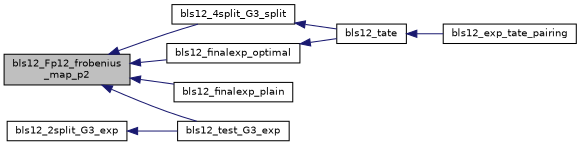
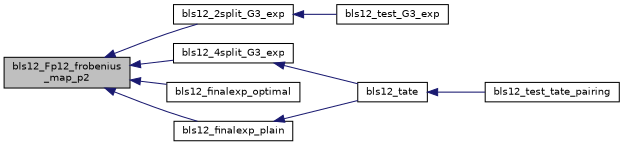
node "bls12_4split_G3_split": label "bls12_4split_G3_split" -> "bls12_4split_G3_exp"
node "bls12_exp_tate_pairing": label "bls12_exp_tate_pairing" -> "bls12_test_tate_pairing"
edge "bls12_tate" -> "bls12_finalexp_optimal": now "bls12_tate" -> "bls12_finalexp_plain"
edge "bls12_test_G3_exp" -> "bls12_Fp12_frobenius _map_p2": now "bls12_2split_G3_exp" -> "bls12_Fp12_frobenius _map_p2"
